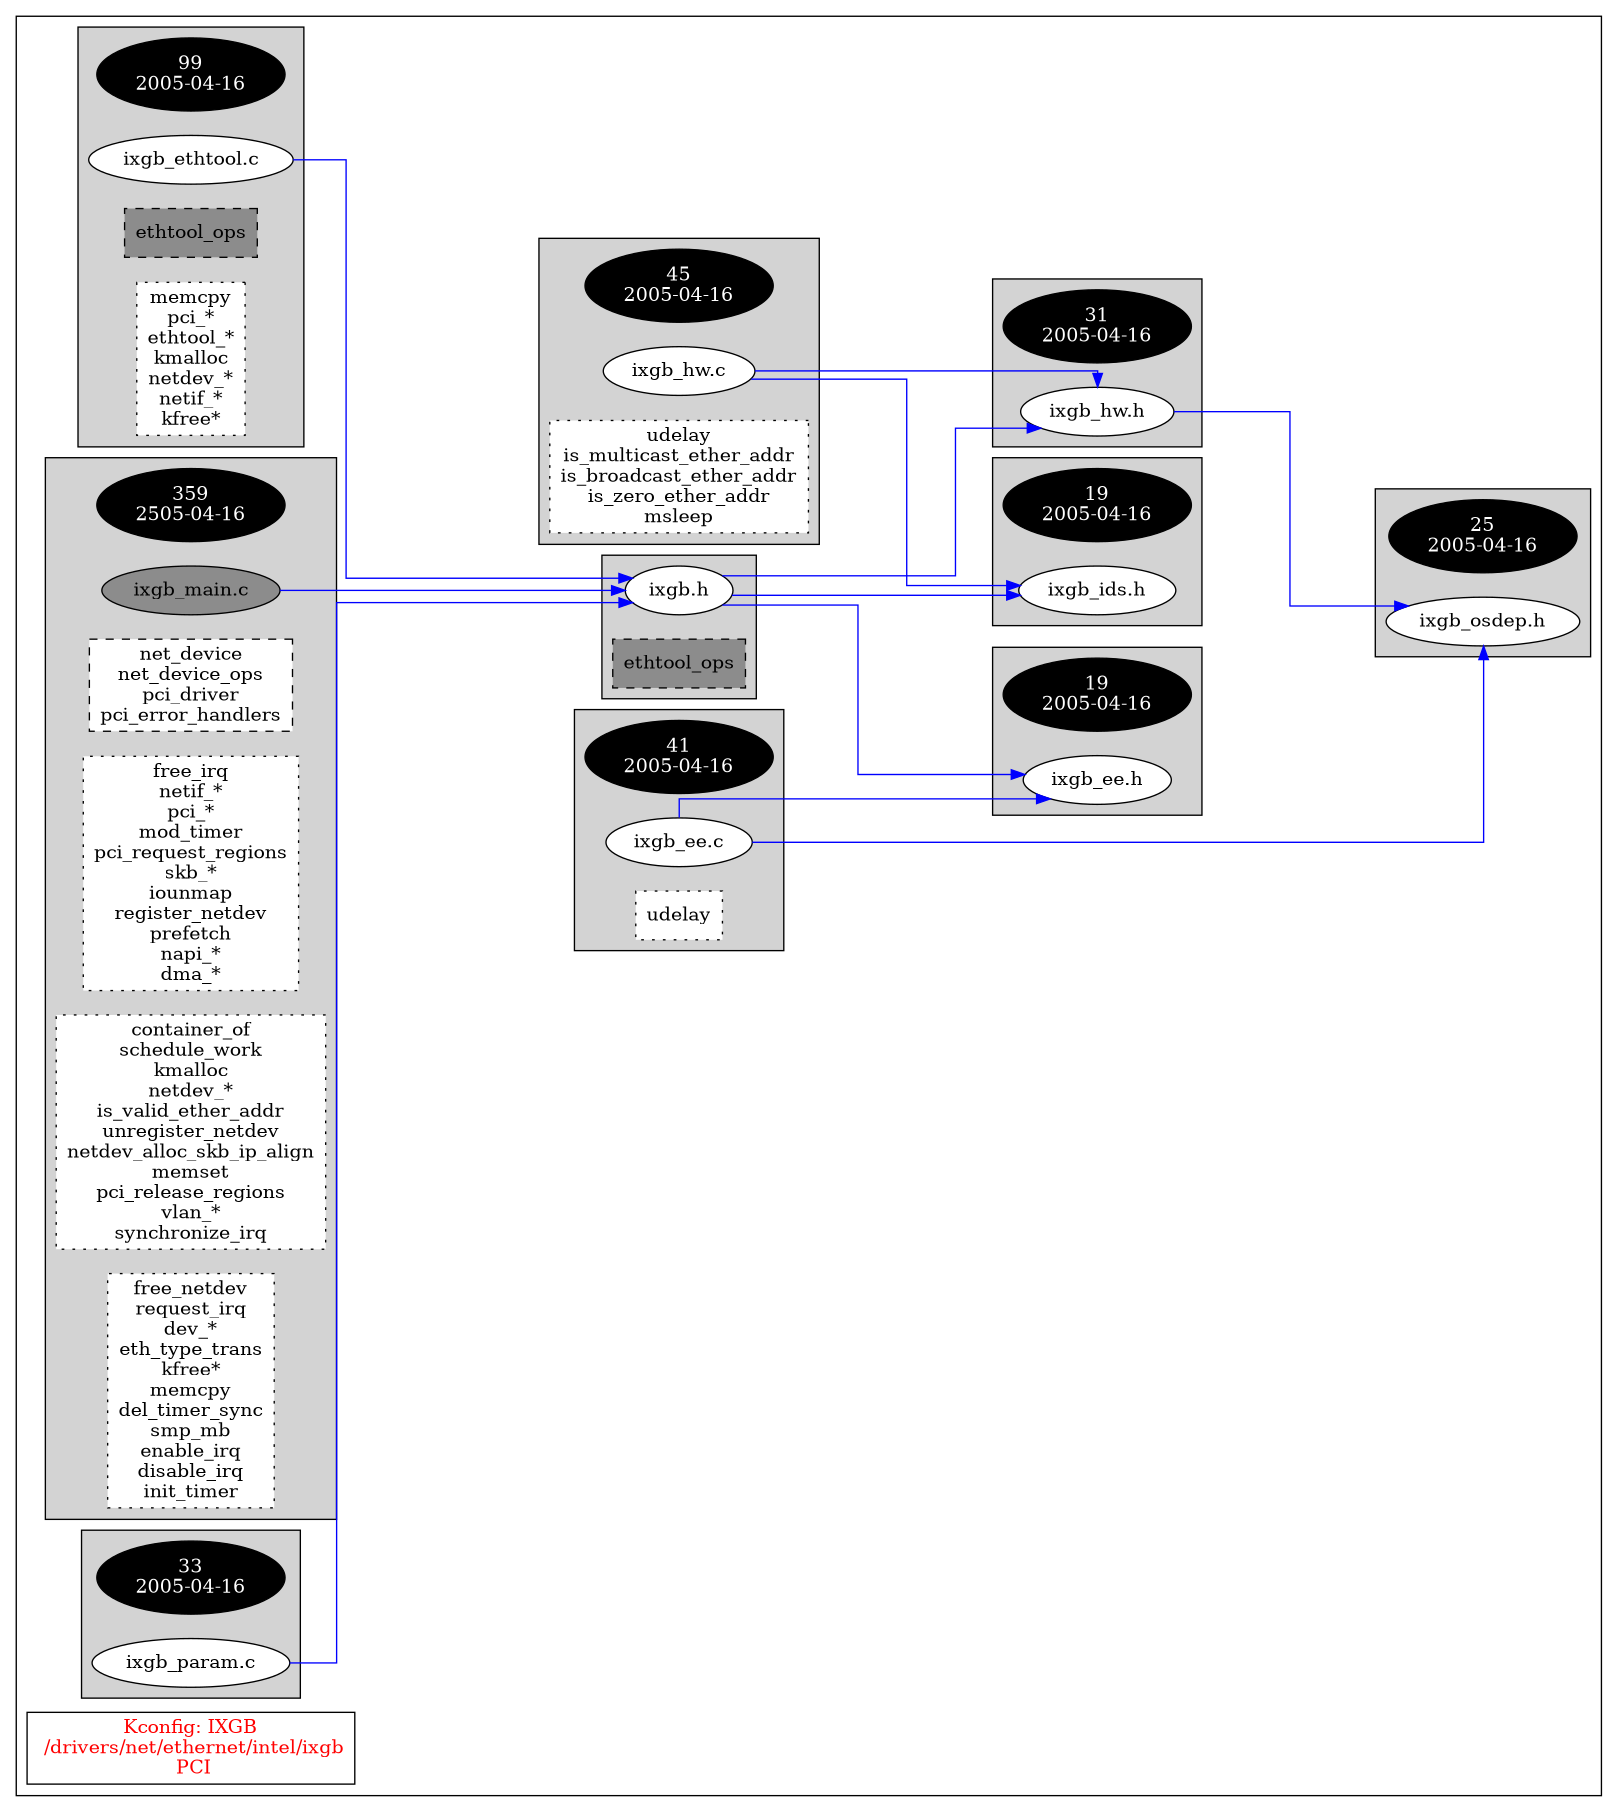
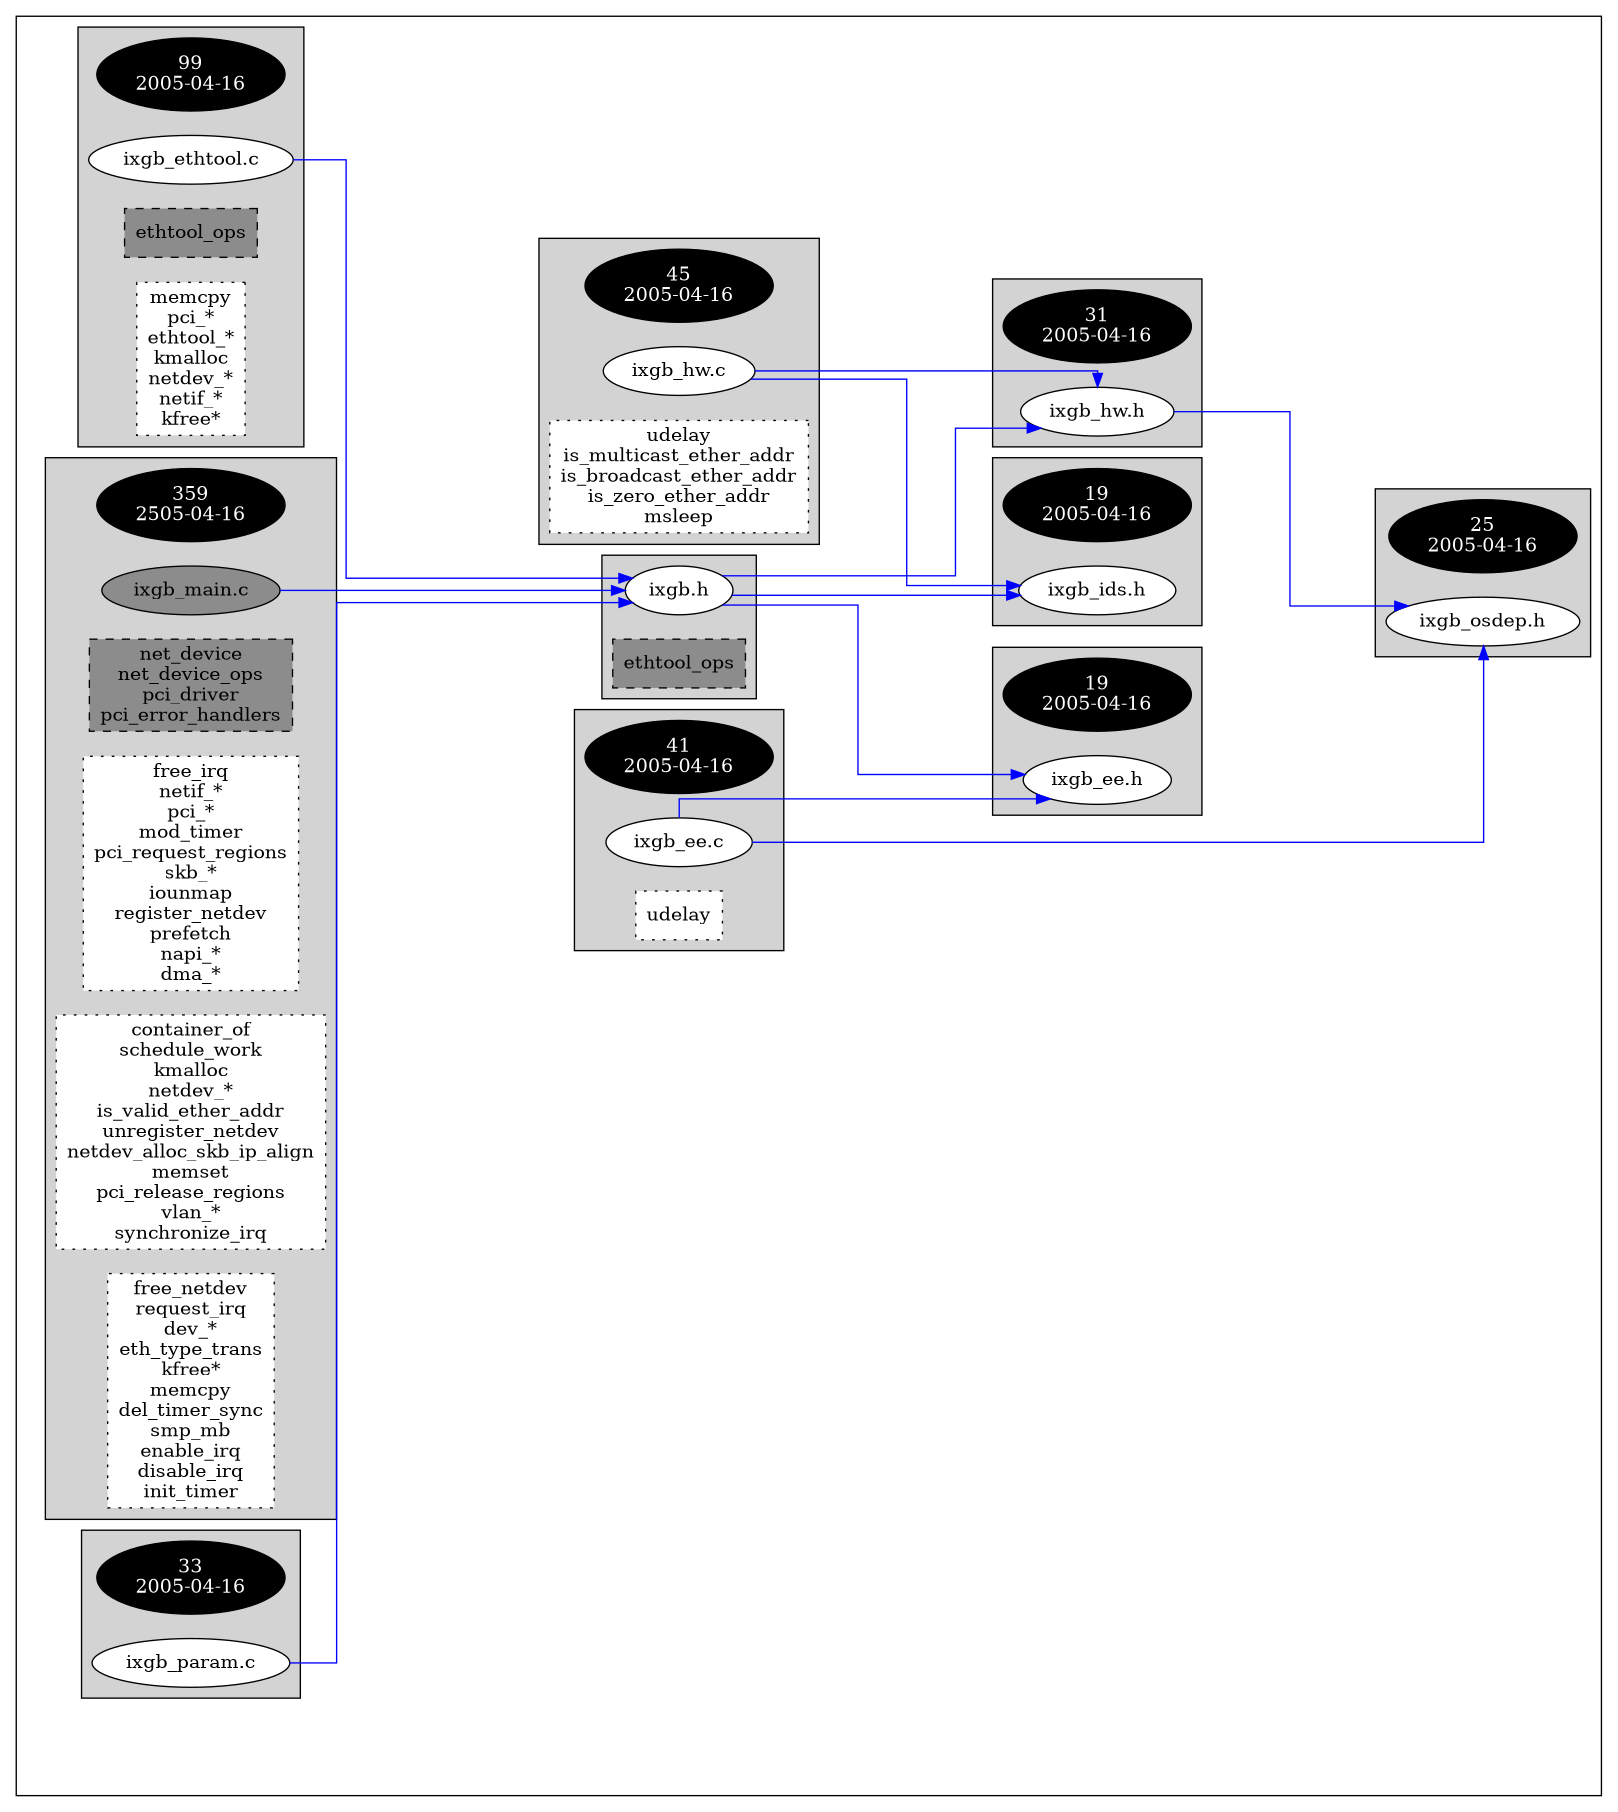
node "net_device net_device_ops pci_driver pci_error_handlers": fillcolor white -> grey55
node "Kconfig: IXGB /drivers/net/ethernet/intel/ixgb PCI": removed
